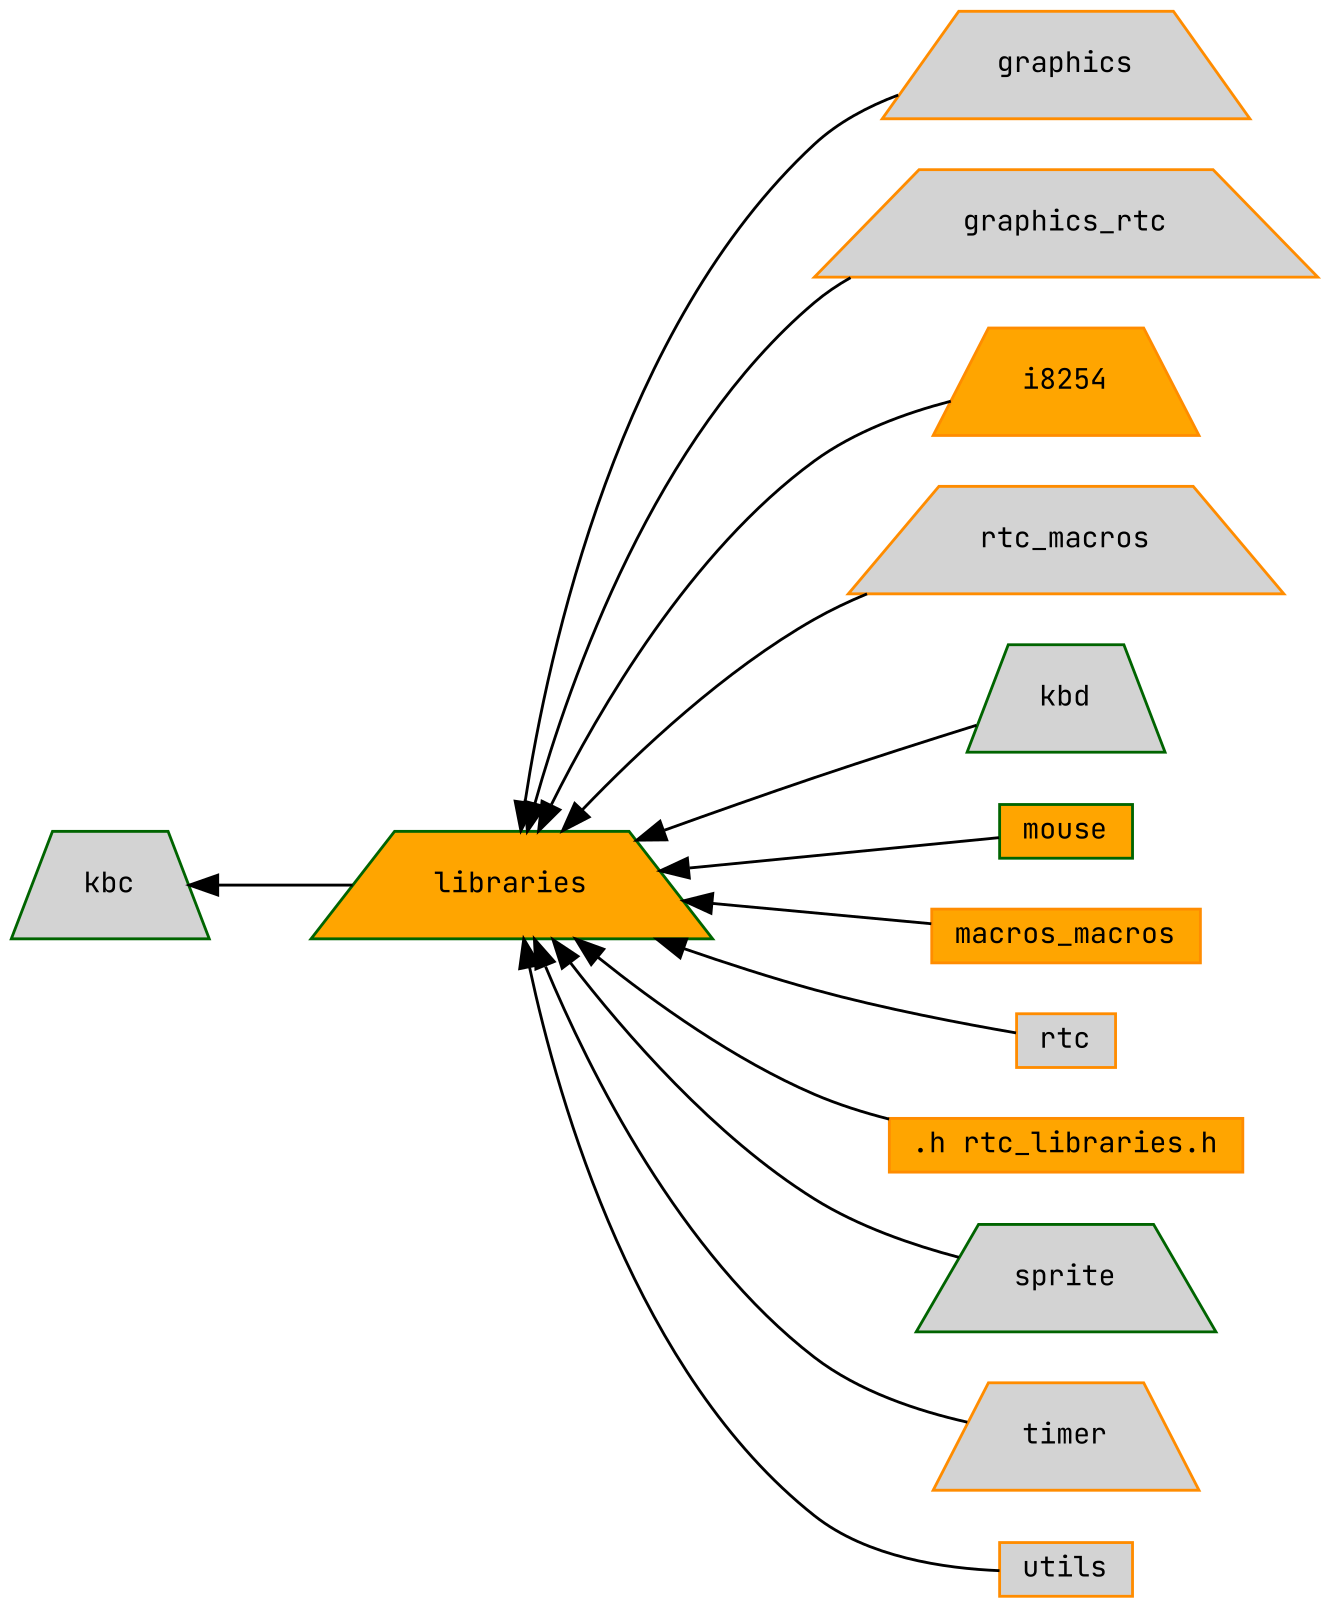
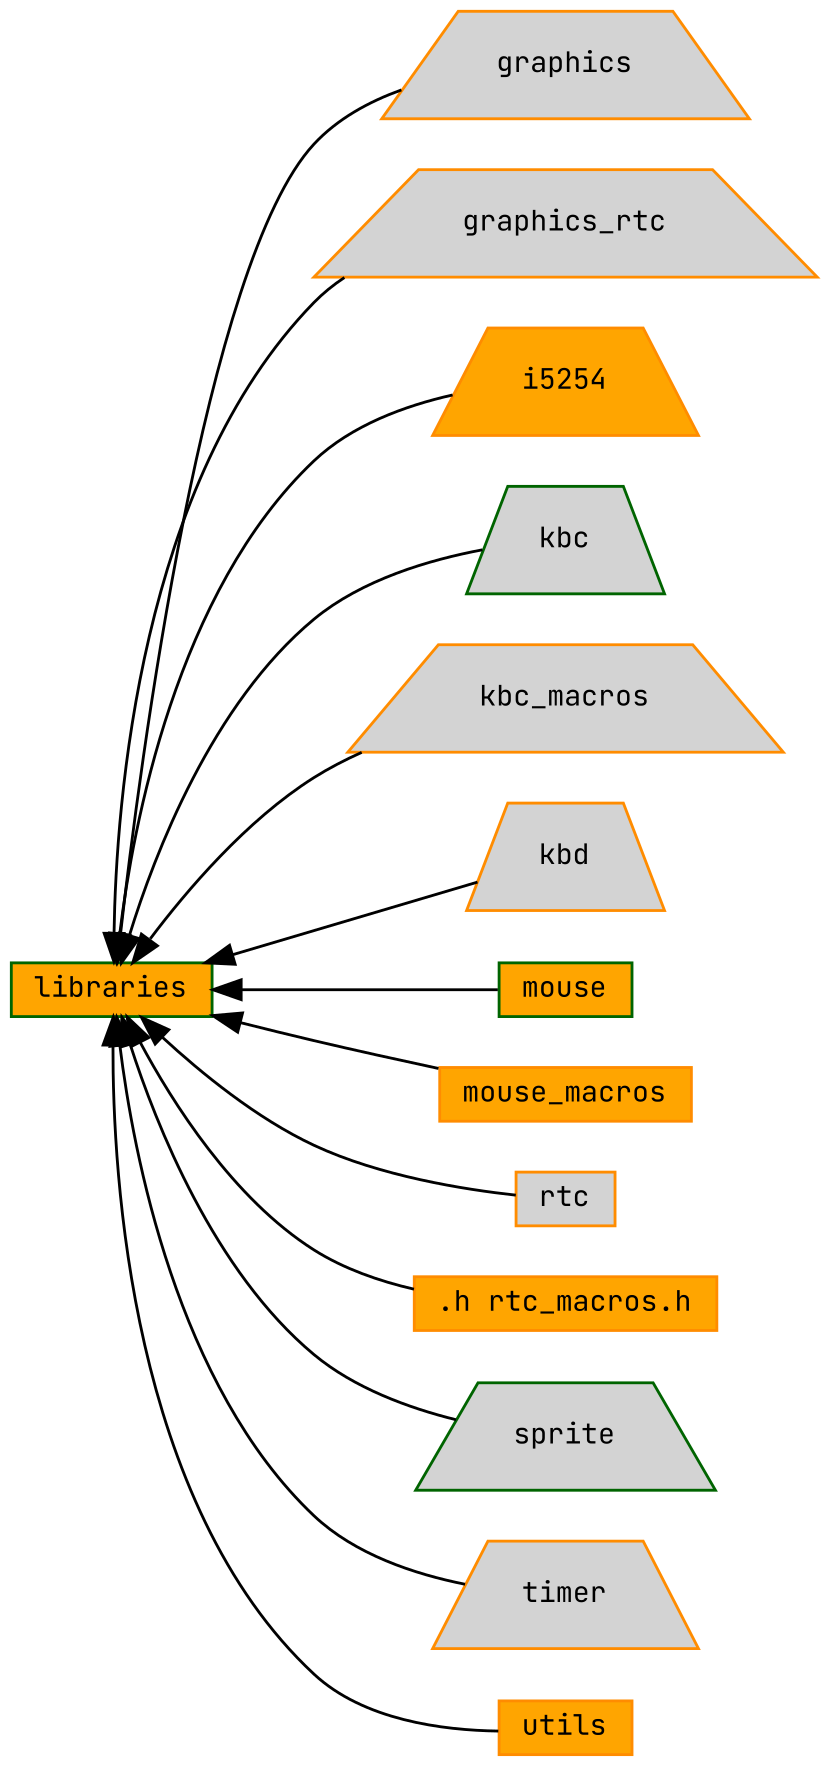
node "i8254": label "i8254" -> "i5254"
node "rtc_macros": label "rtc_macros" -> "kbc_macros"
node "kbd": color darkgreen -> darkorange
edge "libraries" -> "kbc": reversed
node "libraries": shape trapezium -> box
node "macros_macros": label "macros_macros" -> "mouse_macros"
node ".h rtc_libraries.h": label ".h rtc_libraries.h" -> ".h rtc_macros.h"
node "utils": fillcolor lightgrey -> orange
